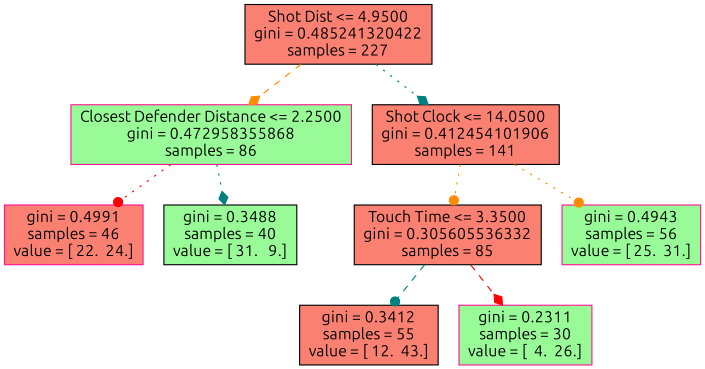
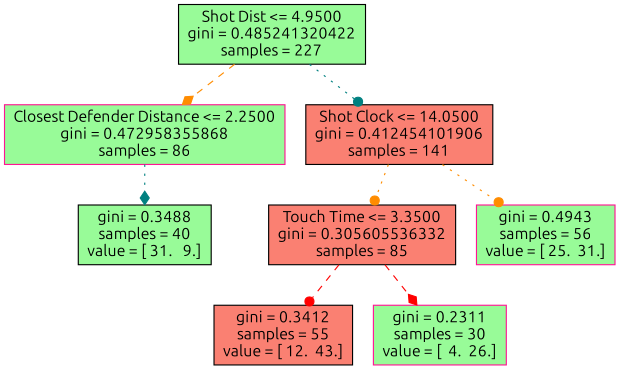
node "Shot Dist <= 4.9500 gini = 0.485241320422 samples = 227": fillcolor salmon -> palegreen
edge "Shot Dist <= 4.9500 gini = 0.485241320422 samples = 227" -> "Shot Clock <= 14.0500 gini = 0.412454101906 samples = 141": arrowhead diamond -> dot
node "gini = 0.4991 samples = 46 value = [ 22.  24.]": removed
edge "Touch Time <= 3.3500 gini = 0.305605536332 samples = 85" -> "gini = 0.3412 samples = 55 value = [ 12.  43.]": color teal -> red
